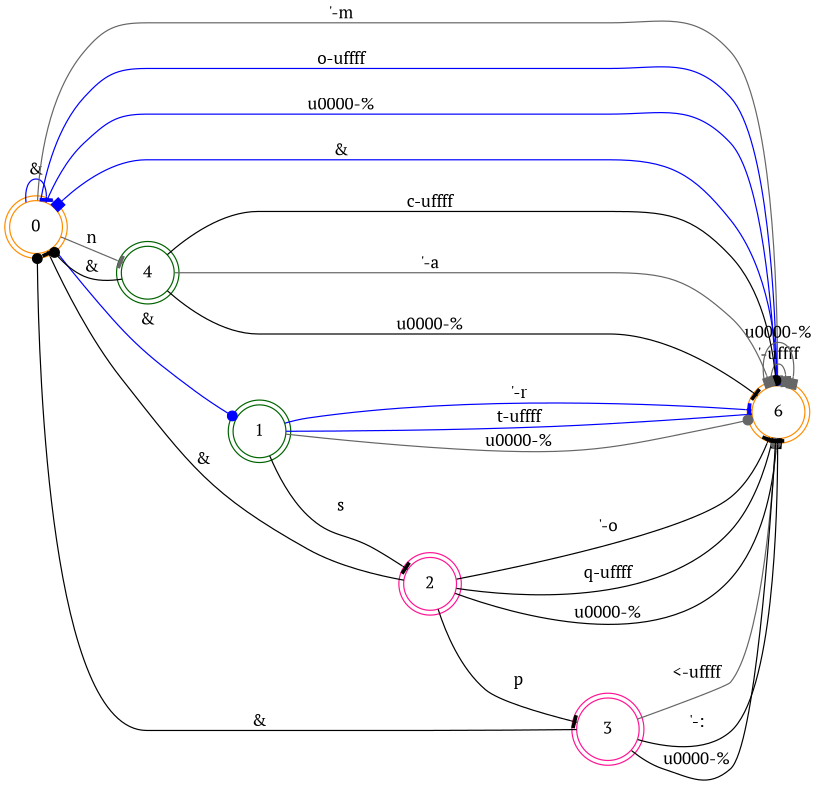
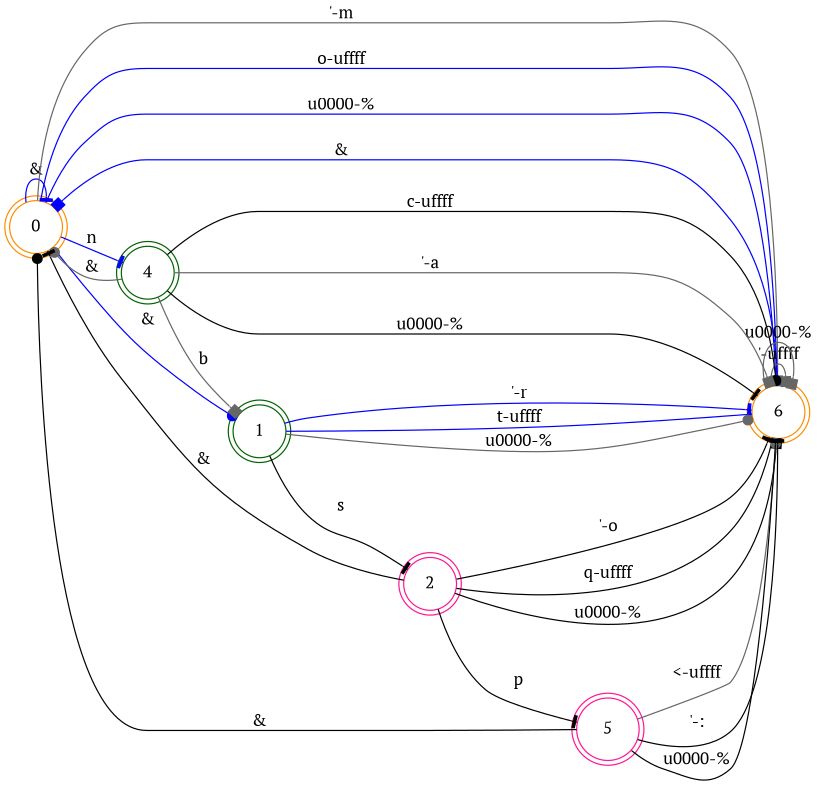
edge "0" -> "4": color gray40 -> blue
edge "4" -> "0": color black -> gray40
edge "4" -> "1": added, label "b"
node "3": label "3" -> "5"
